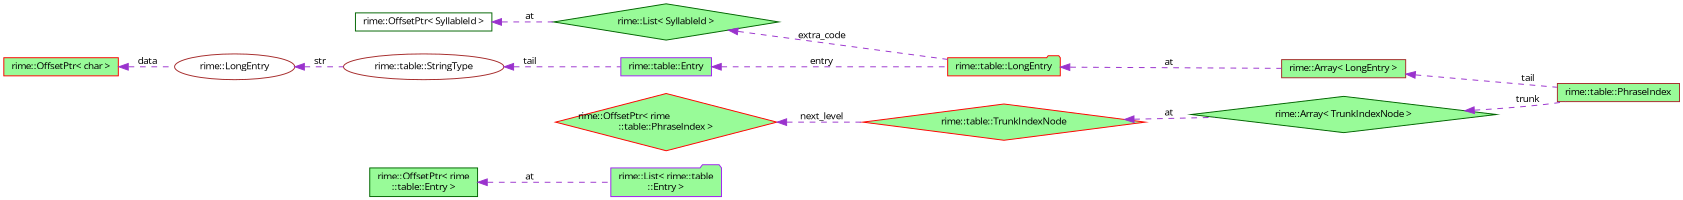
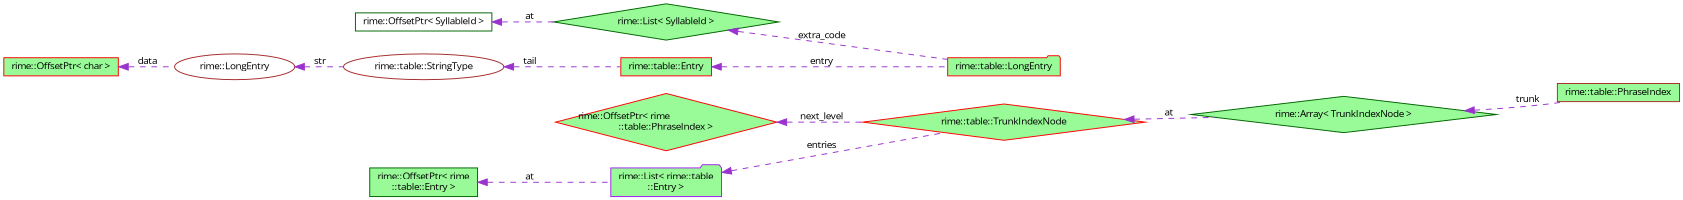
node "rime::table::Entry": color purple -> red
node "rime::Array< LongEntry >": removed
edge "rime::table::TrunkIndexNode" -> "rime::List< rime::table ::Entry >": added, label "entries"
